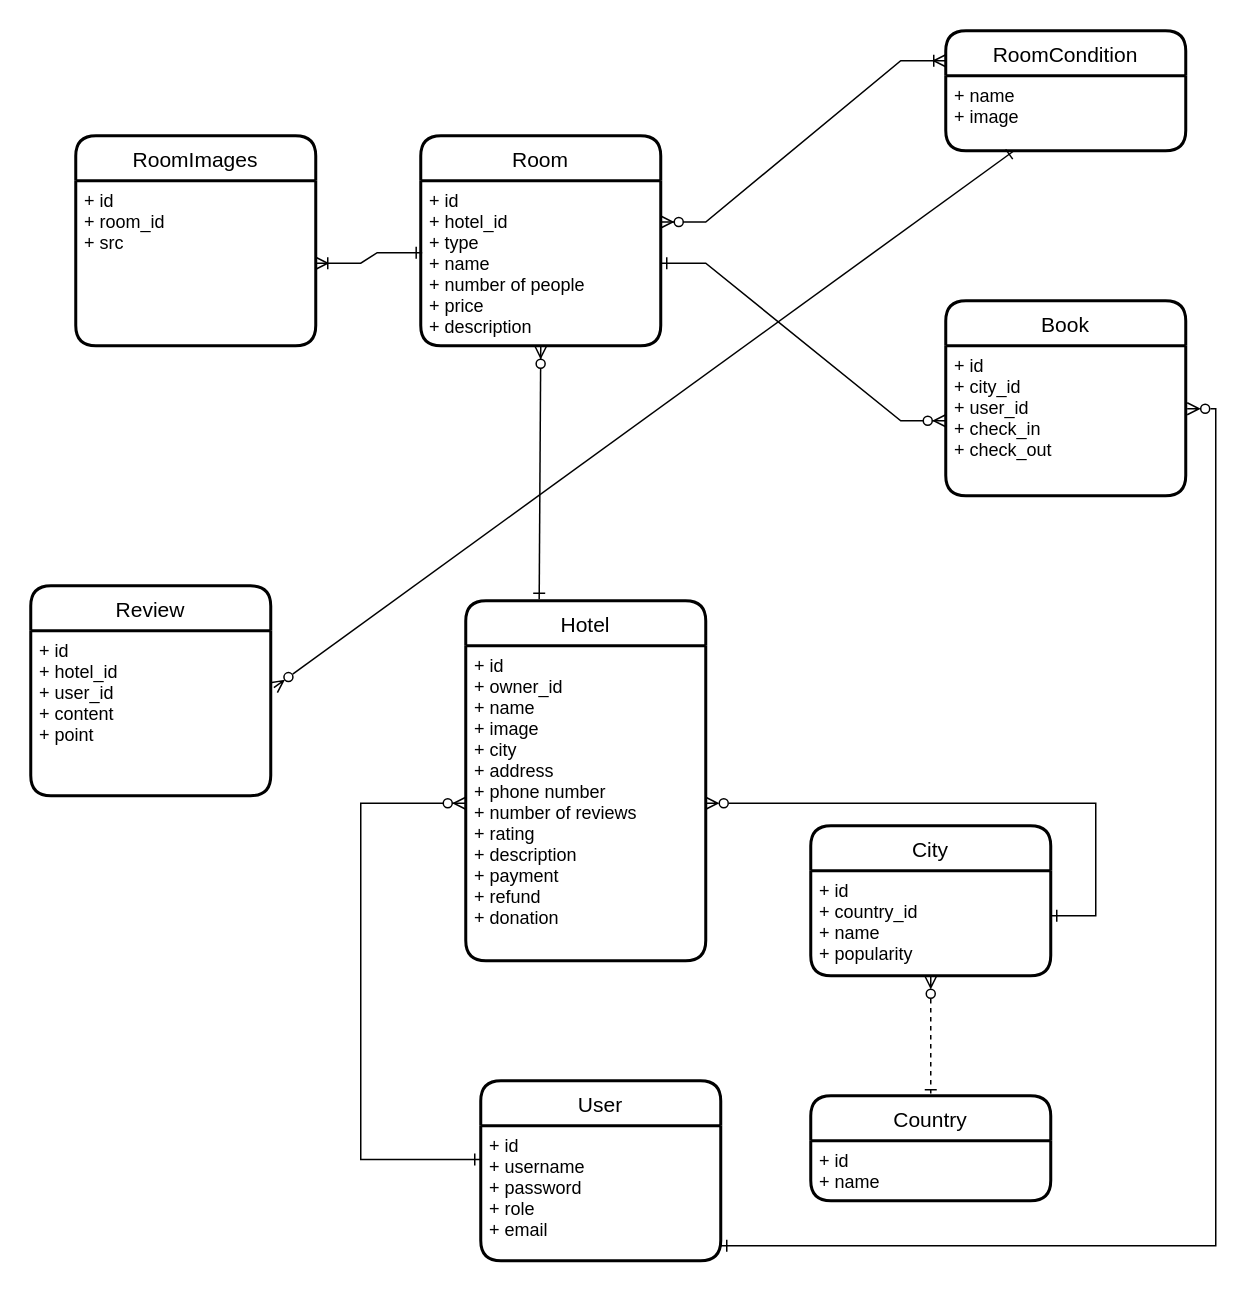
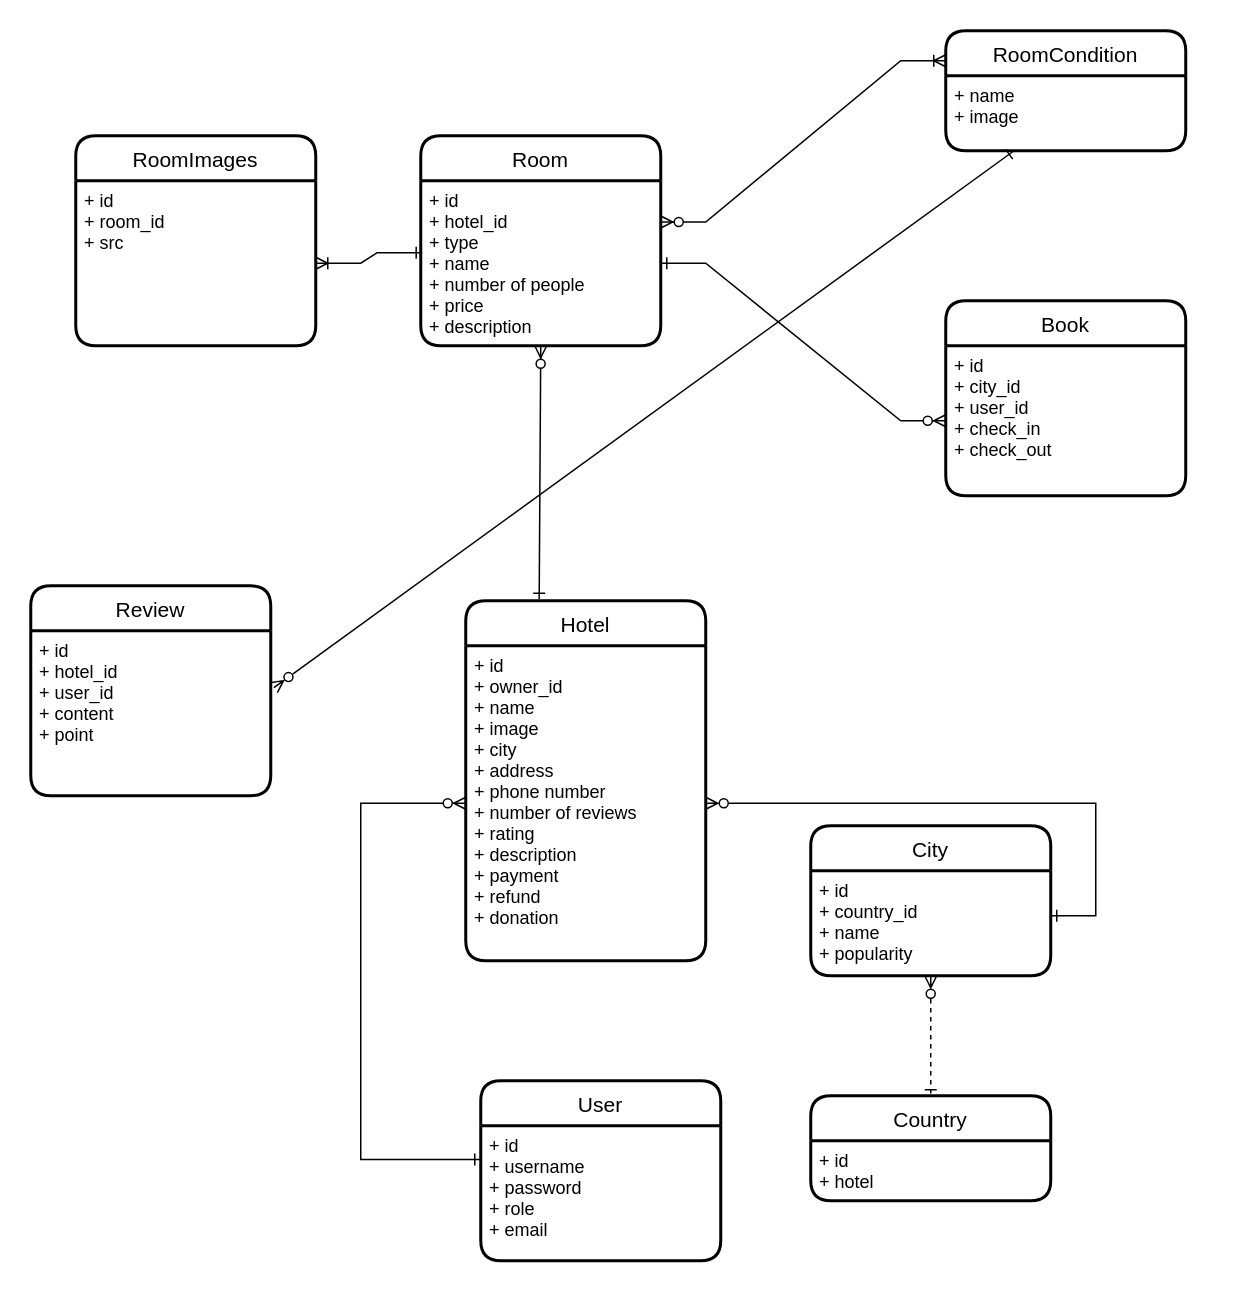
edge "+ id + city_id + user_id + check_in + check_out" -- "+ id + username + password + role + email": removed
node "+ id + name": label "+ id + name" -> "+ id + hotel"
